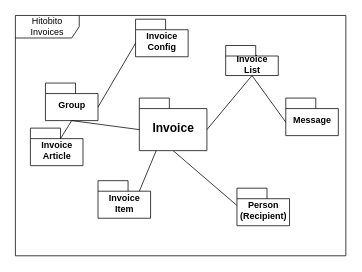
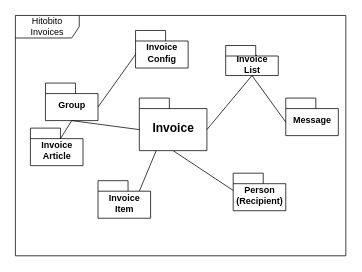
node "Invoice Config": moved (162, 38) -> (162, 49)
node "Person (Recipient)": moved (263, 207) -> (259, 192)
